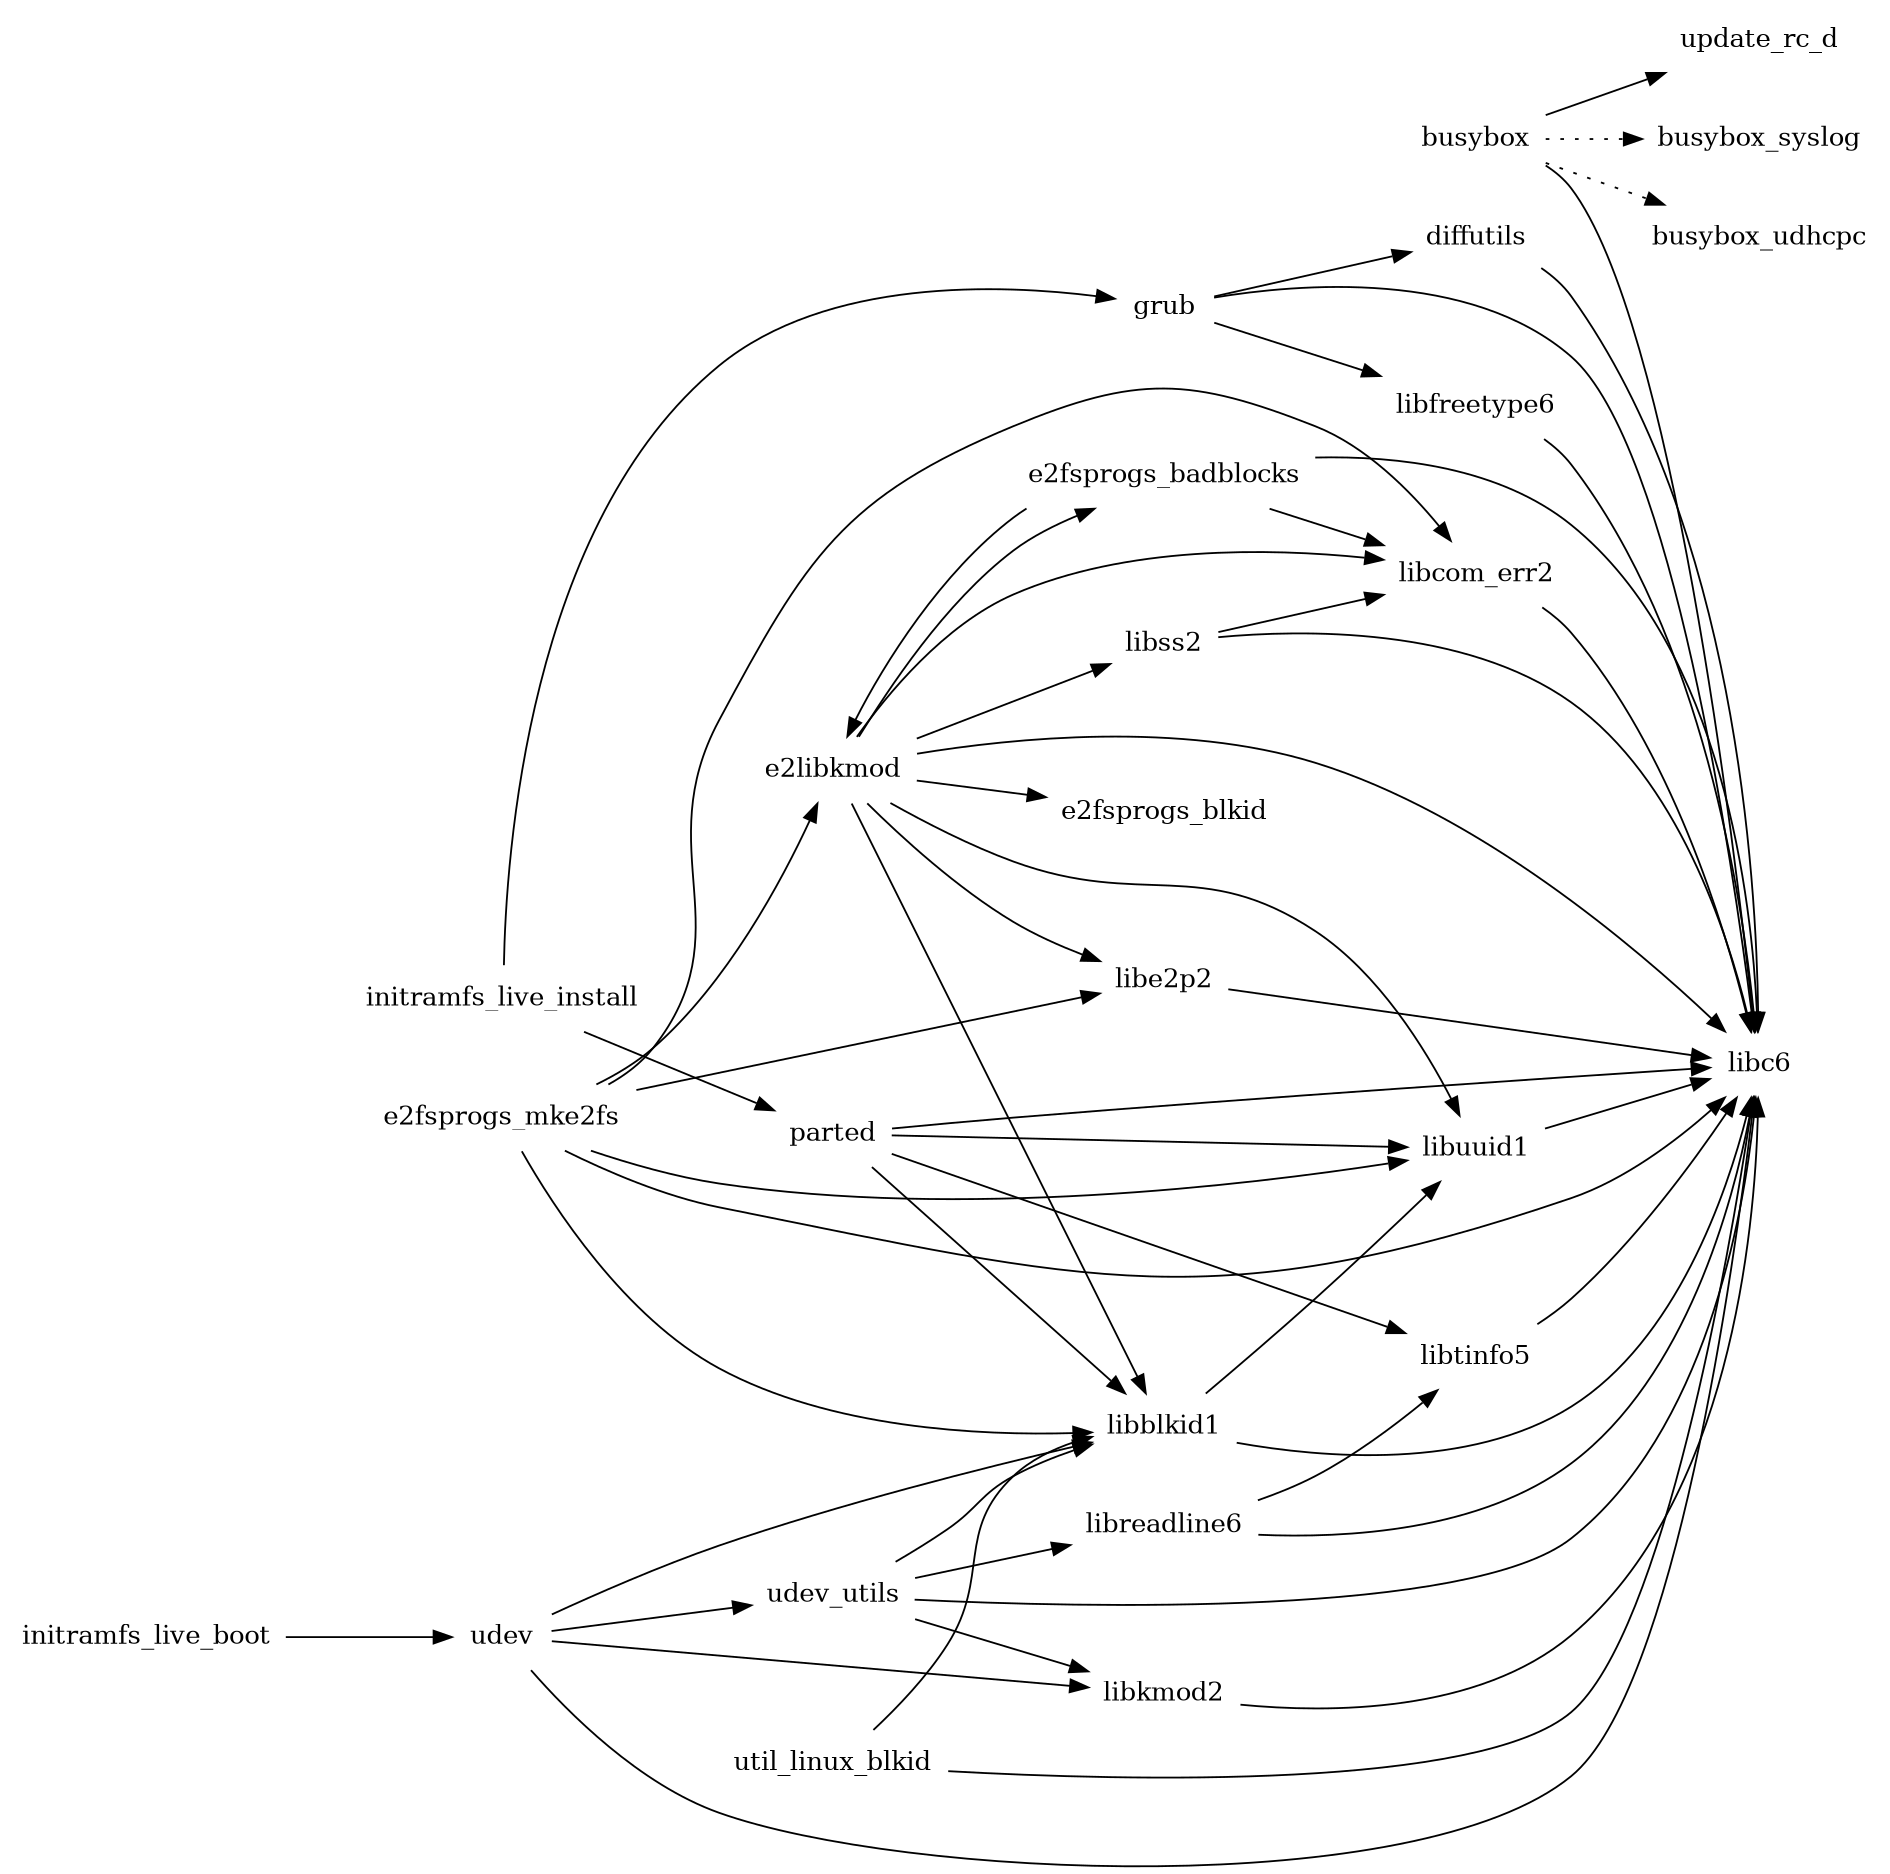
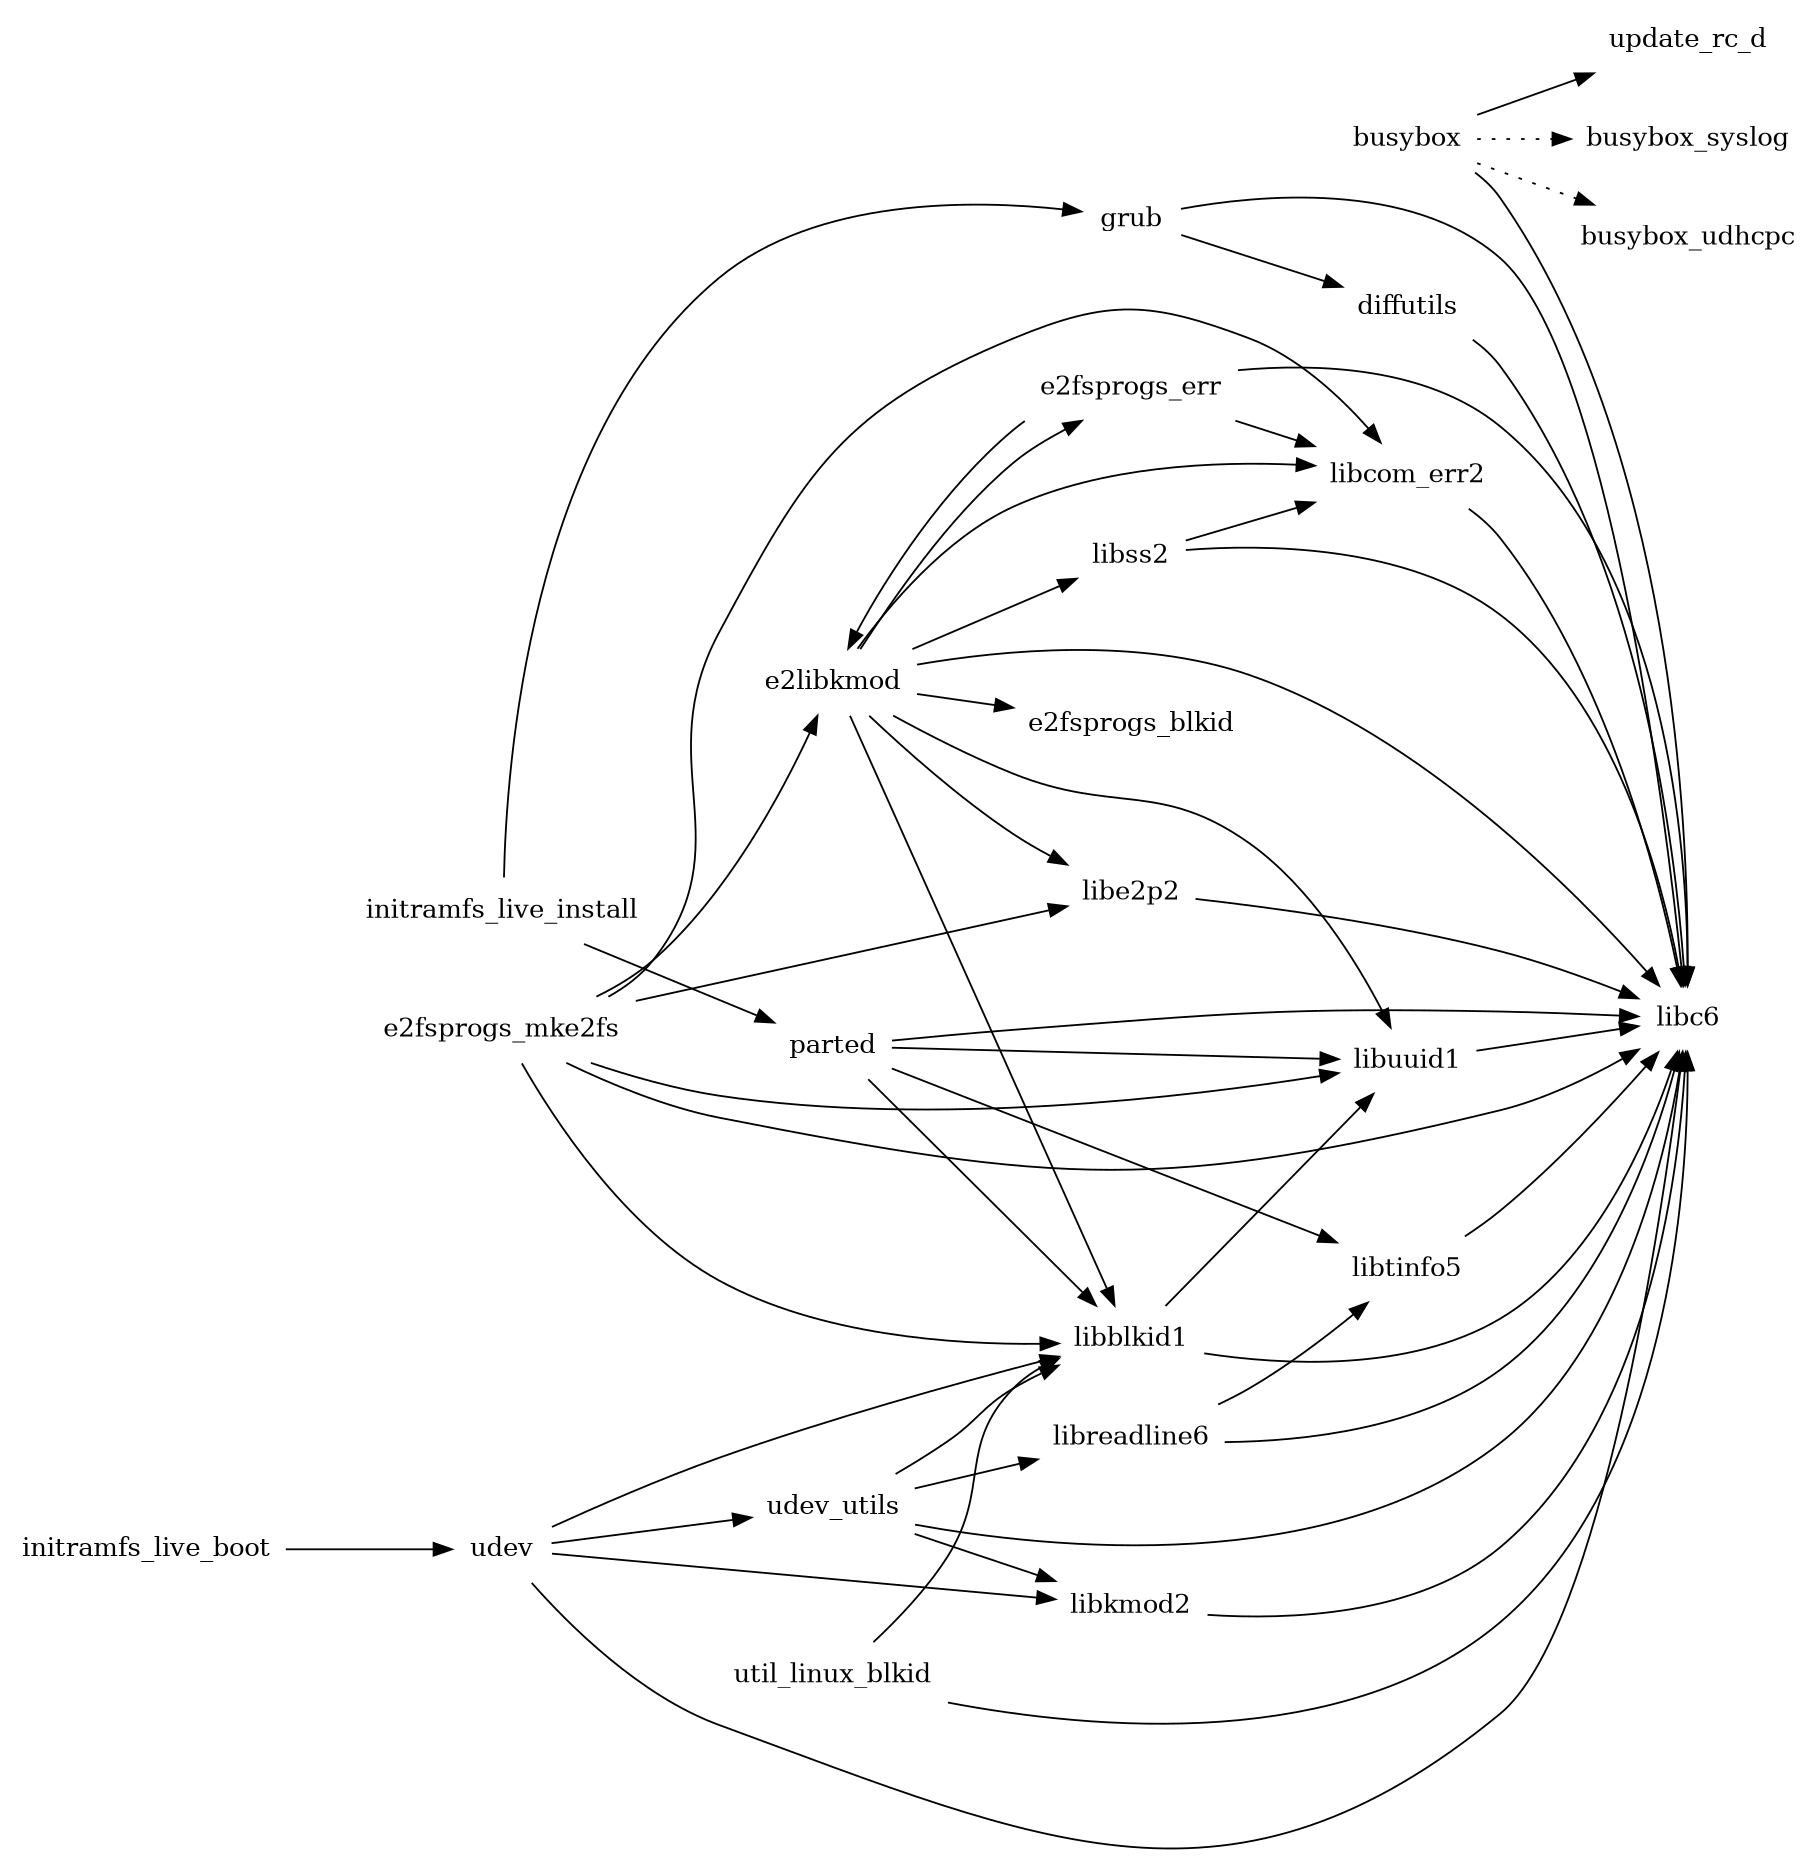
node "libfreetype6": removed
node "e2fsprogs_badblocks": label "e2fsprogs_badblocks" -> "e2fsprogs_err"
